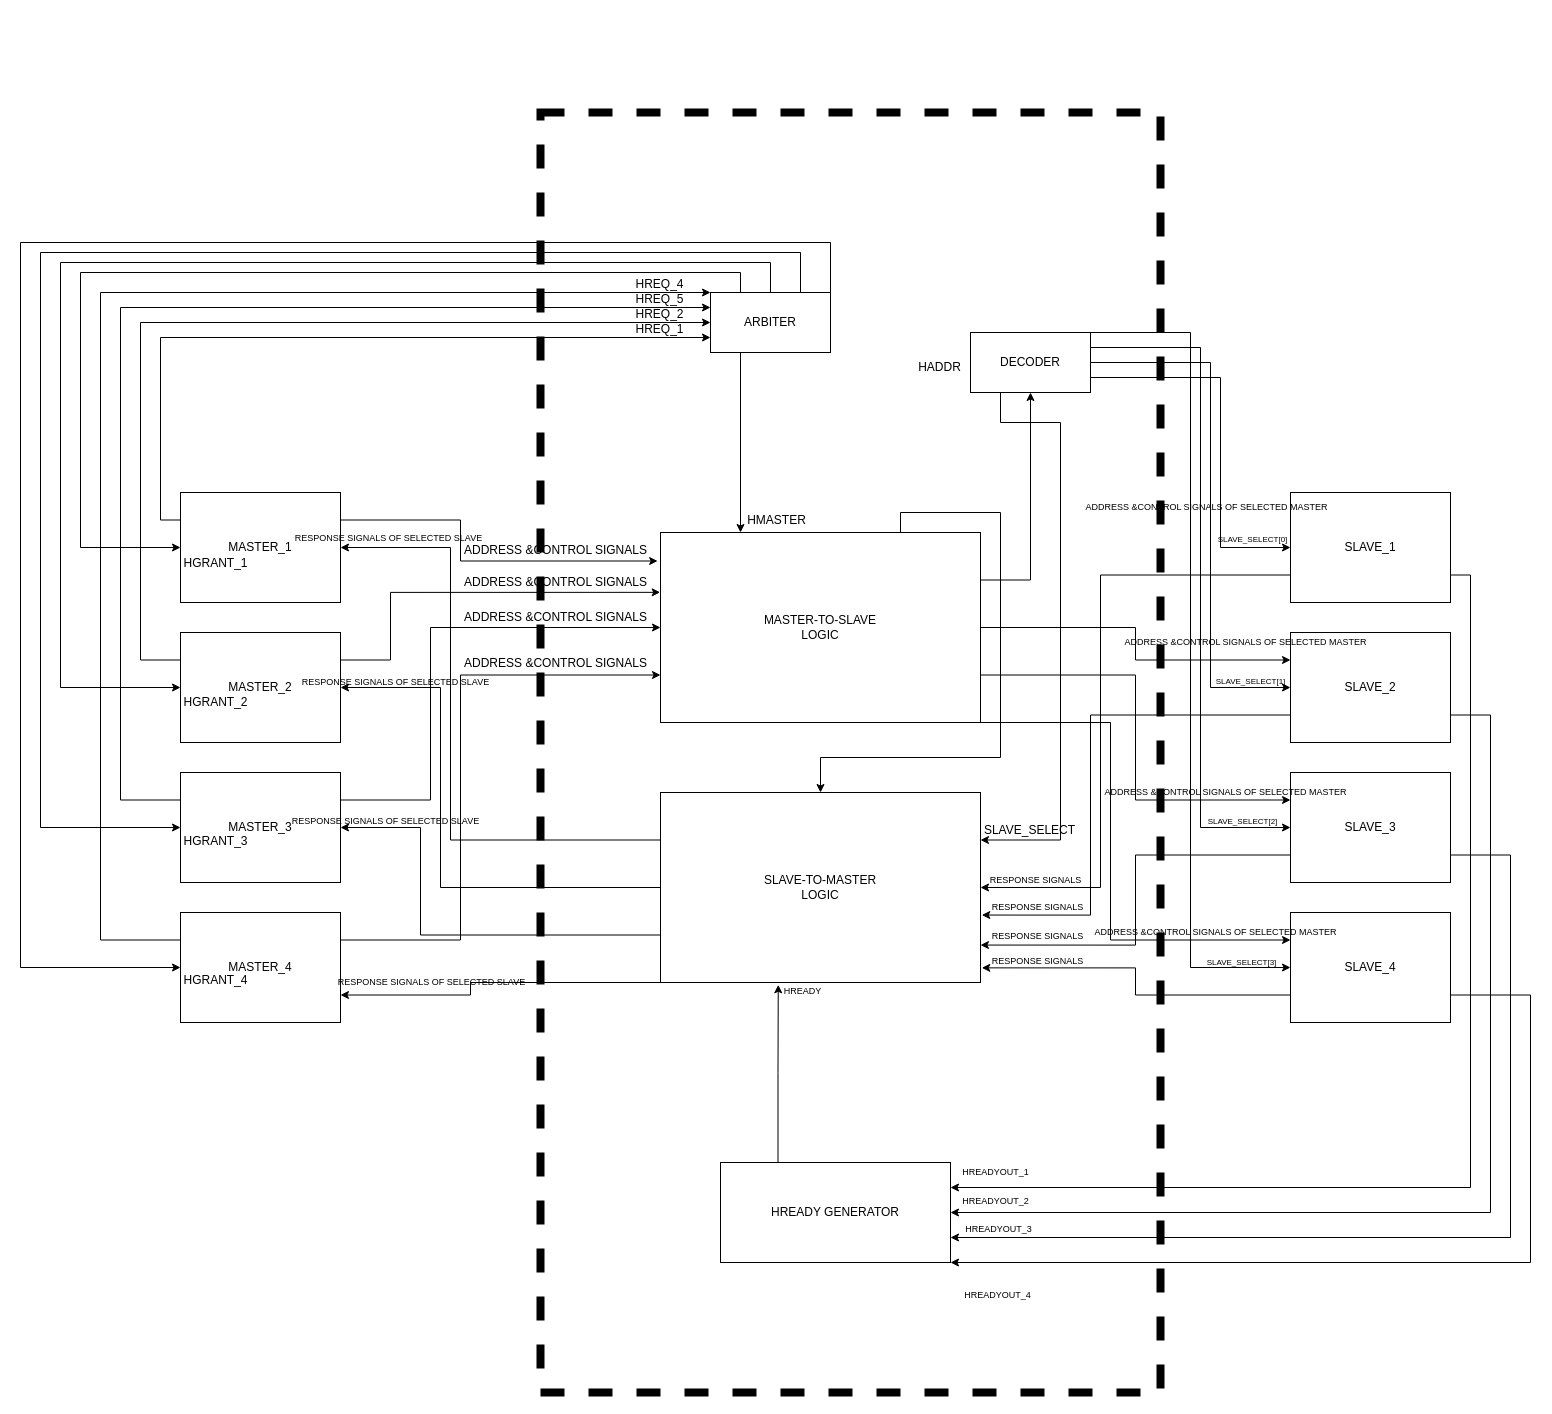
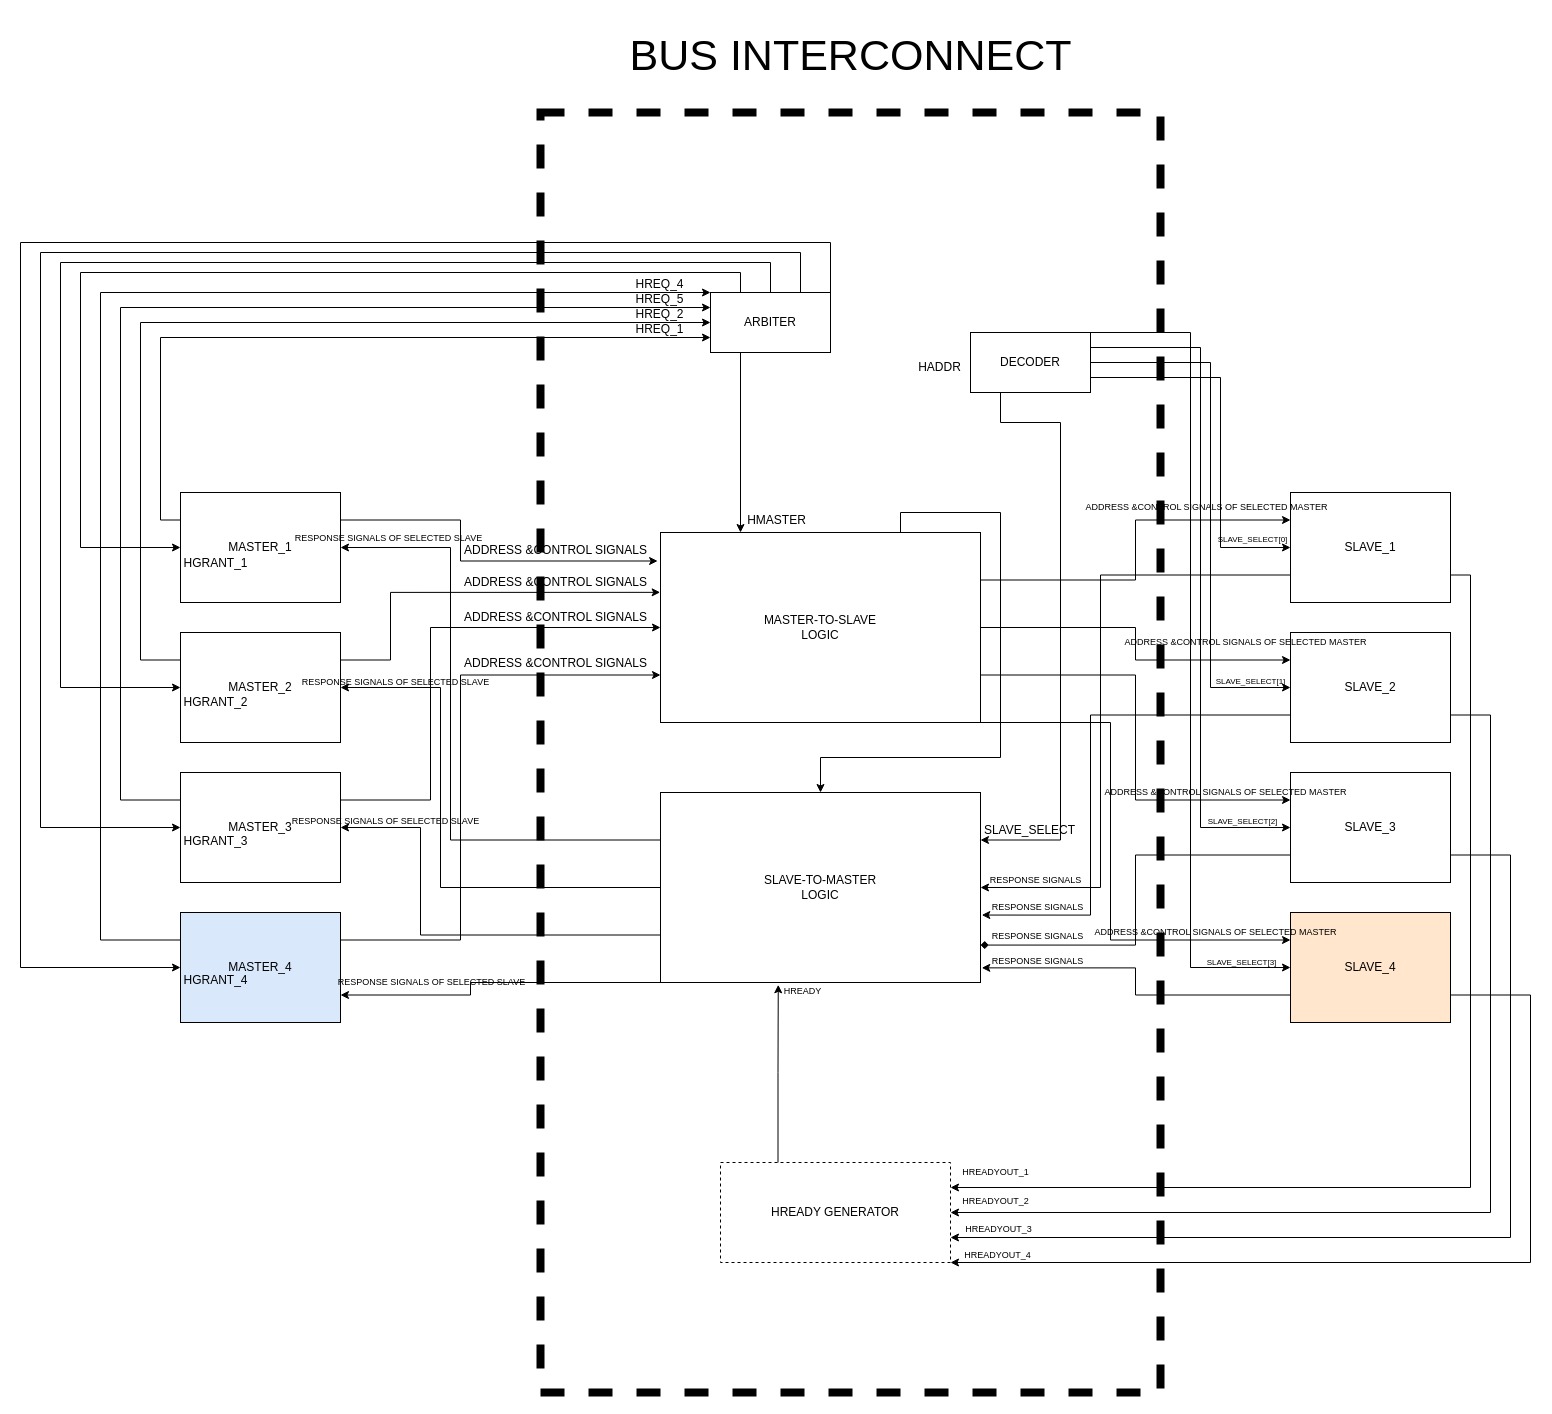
node "BUS INTERCONNECT": added
edge "MASTER-TO-SLAVE LOGIC" -> "DECODER": now "MASTER-TO-SLAVE LOGIC" -> "SLAVE_1"
edge "SLAVE_3" -> "SLAVE-TO-MASTER LOGIC": arrowhead classic -> diamond
node "MASTER_4": fillcolor #ffffff -> #dae8fc
node "SLAVE_4": fillcolor #ffffff -> #ffe6cc
node "HREADY GENERATOR": style solid -> dashed
node "HREADYOUT_4": moved (998, 1296) -> (998, 1256)
